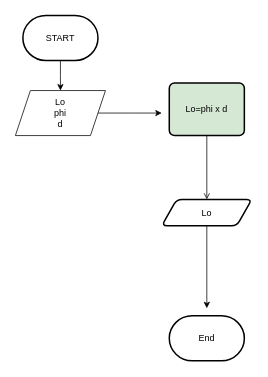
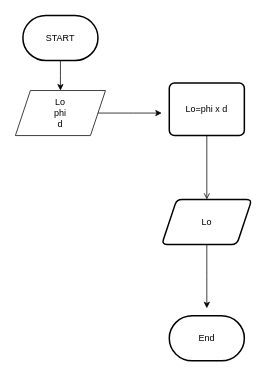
node "Lo=phi x d": fillcolor #d5e8d4 -> #ffffff
node "Lo": size 90x26 -> 90x45
